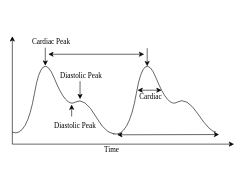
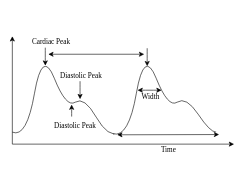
node "Cardiac": label "Cardiac" -> "Width"
node "Time": moved (112, 150) -> (169, 150)
